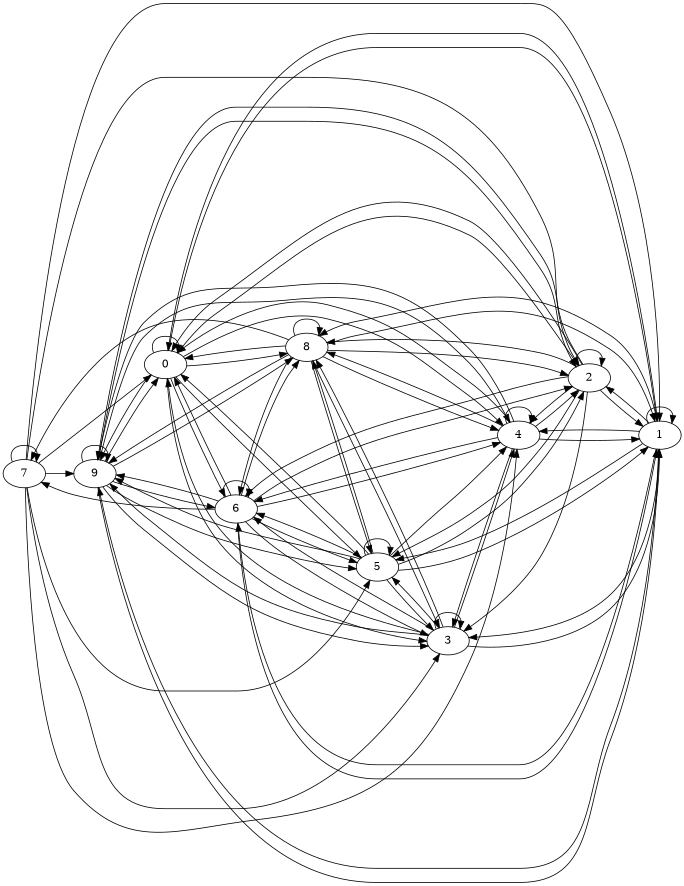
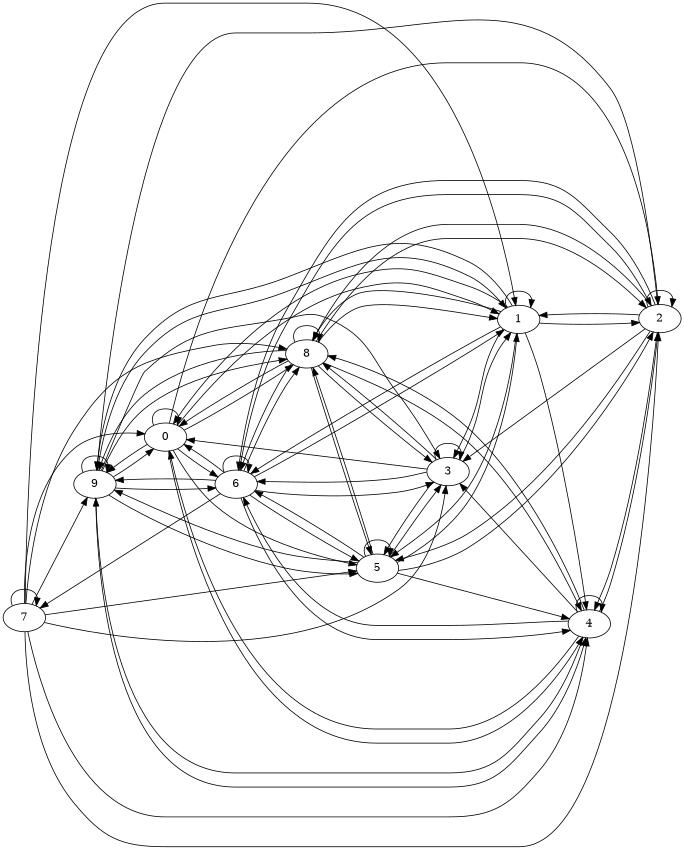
edge "9" -> "2": removed
edge "2" -> "0": removed
edge "8" -> "7": reversed
edge "4" -> "1": removed
edge "5" -> "0": removed
edge "3" -> "4": removed
edge "0" -> "3": removed
edge "3" -> "9": removed
